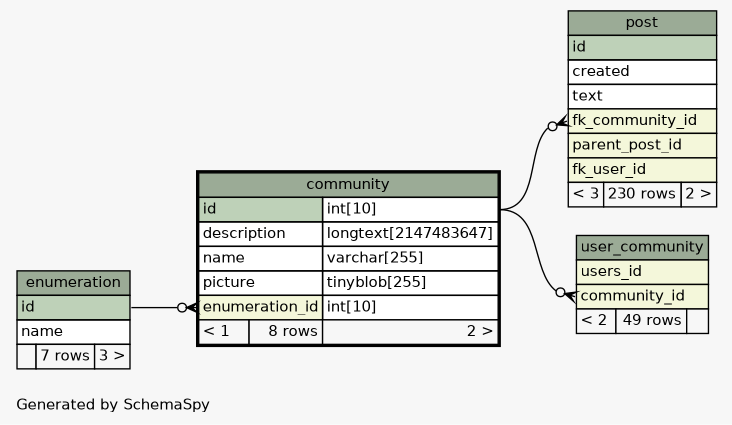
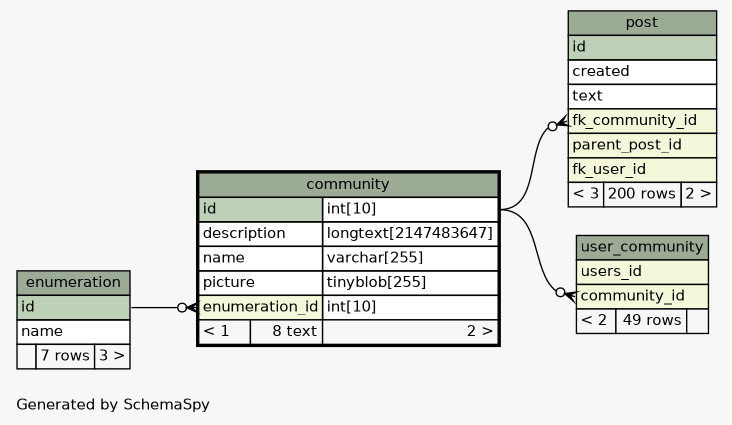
node "post": text "230 rows" -> "200 rows"
node "community": text "8 rows" -> "8 text"
